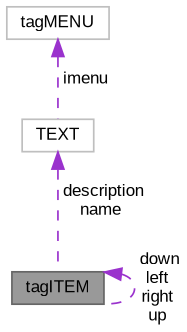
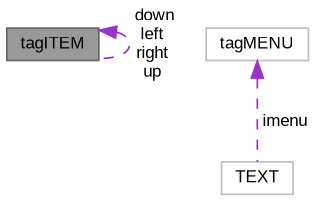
edge "tagITEM" -> "TEXT": removed, label "description name"
